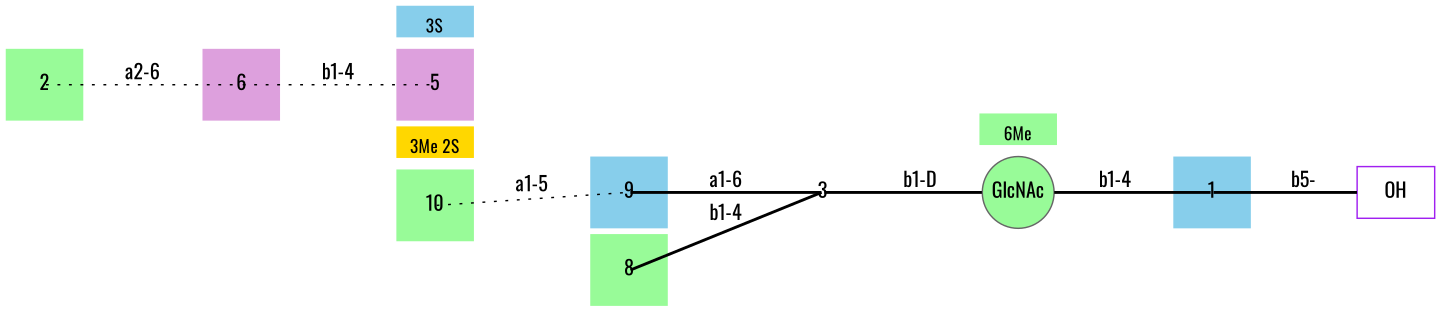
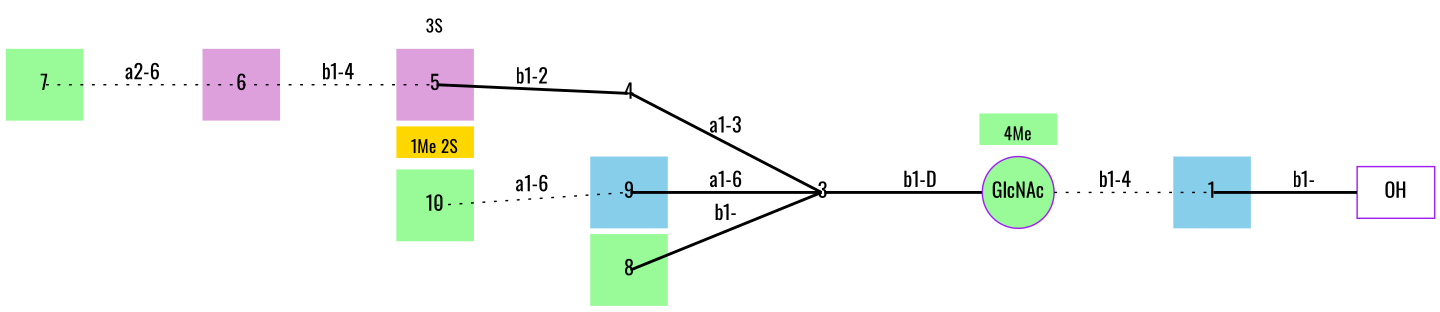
node "3S": fillcolor skyblue -> white
node "2": label "2" -> "7"
node "4": added
node "6Me": label "6Me" -> "4Me"
node "3Me 2S": label "3Me 2S" -> "1Me 2S"
edge "1" -- "OH": label "b5-" -> "b1-"
edge "9" -- "10": label "a1-5" -> "a1-6"
node "GlcNAc": color gray40 -> purple
edge "GlcNAc" -- "1": style bold -> dotted
edge "3" -- "8": label "b1-4" -> "b1-"
